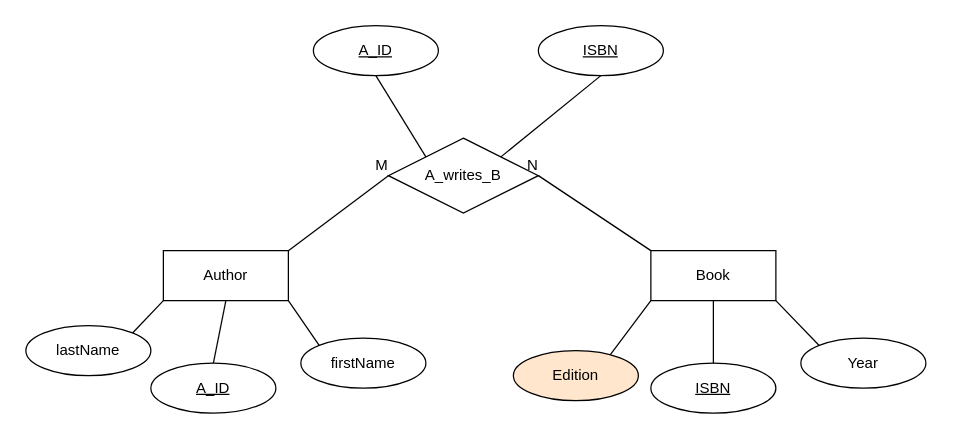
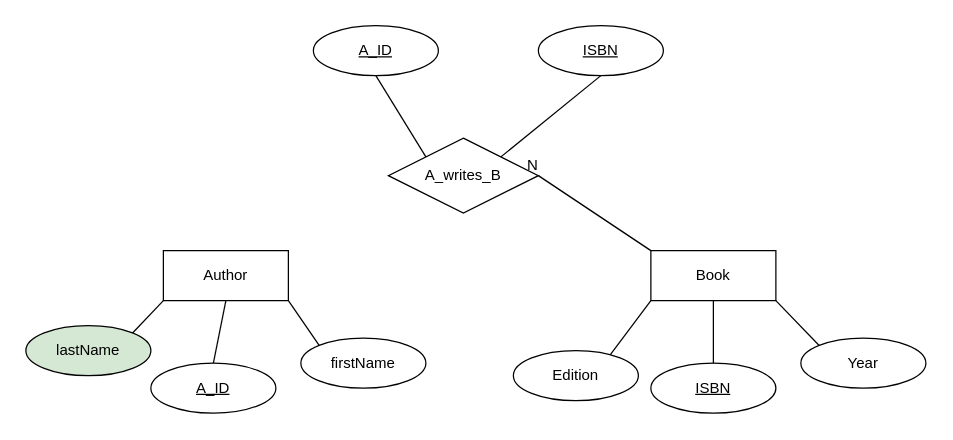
edge "A_writes_B" -- "Author": removed, label "M"
node "lastName": fillcolor #ffffff -> #d5e8d4
node "Edition": fillcolor #ffe6cc -> #ffffff
